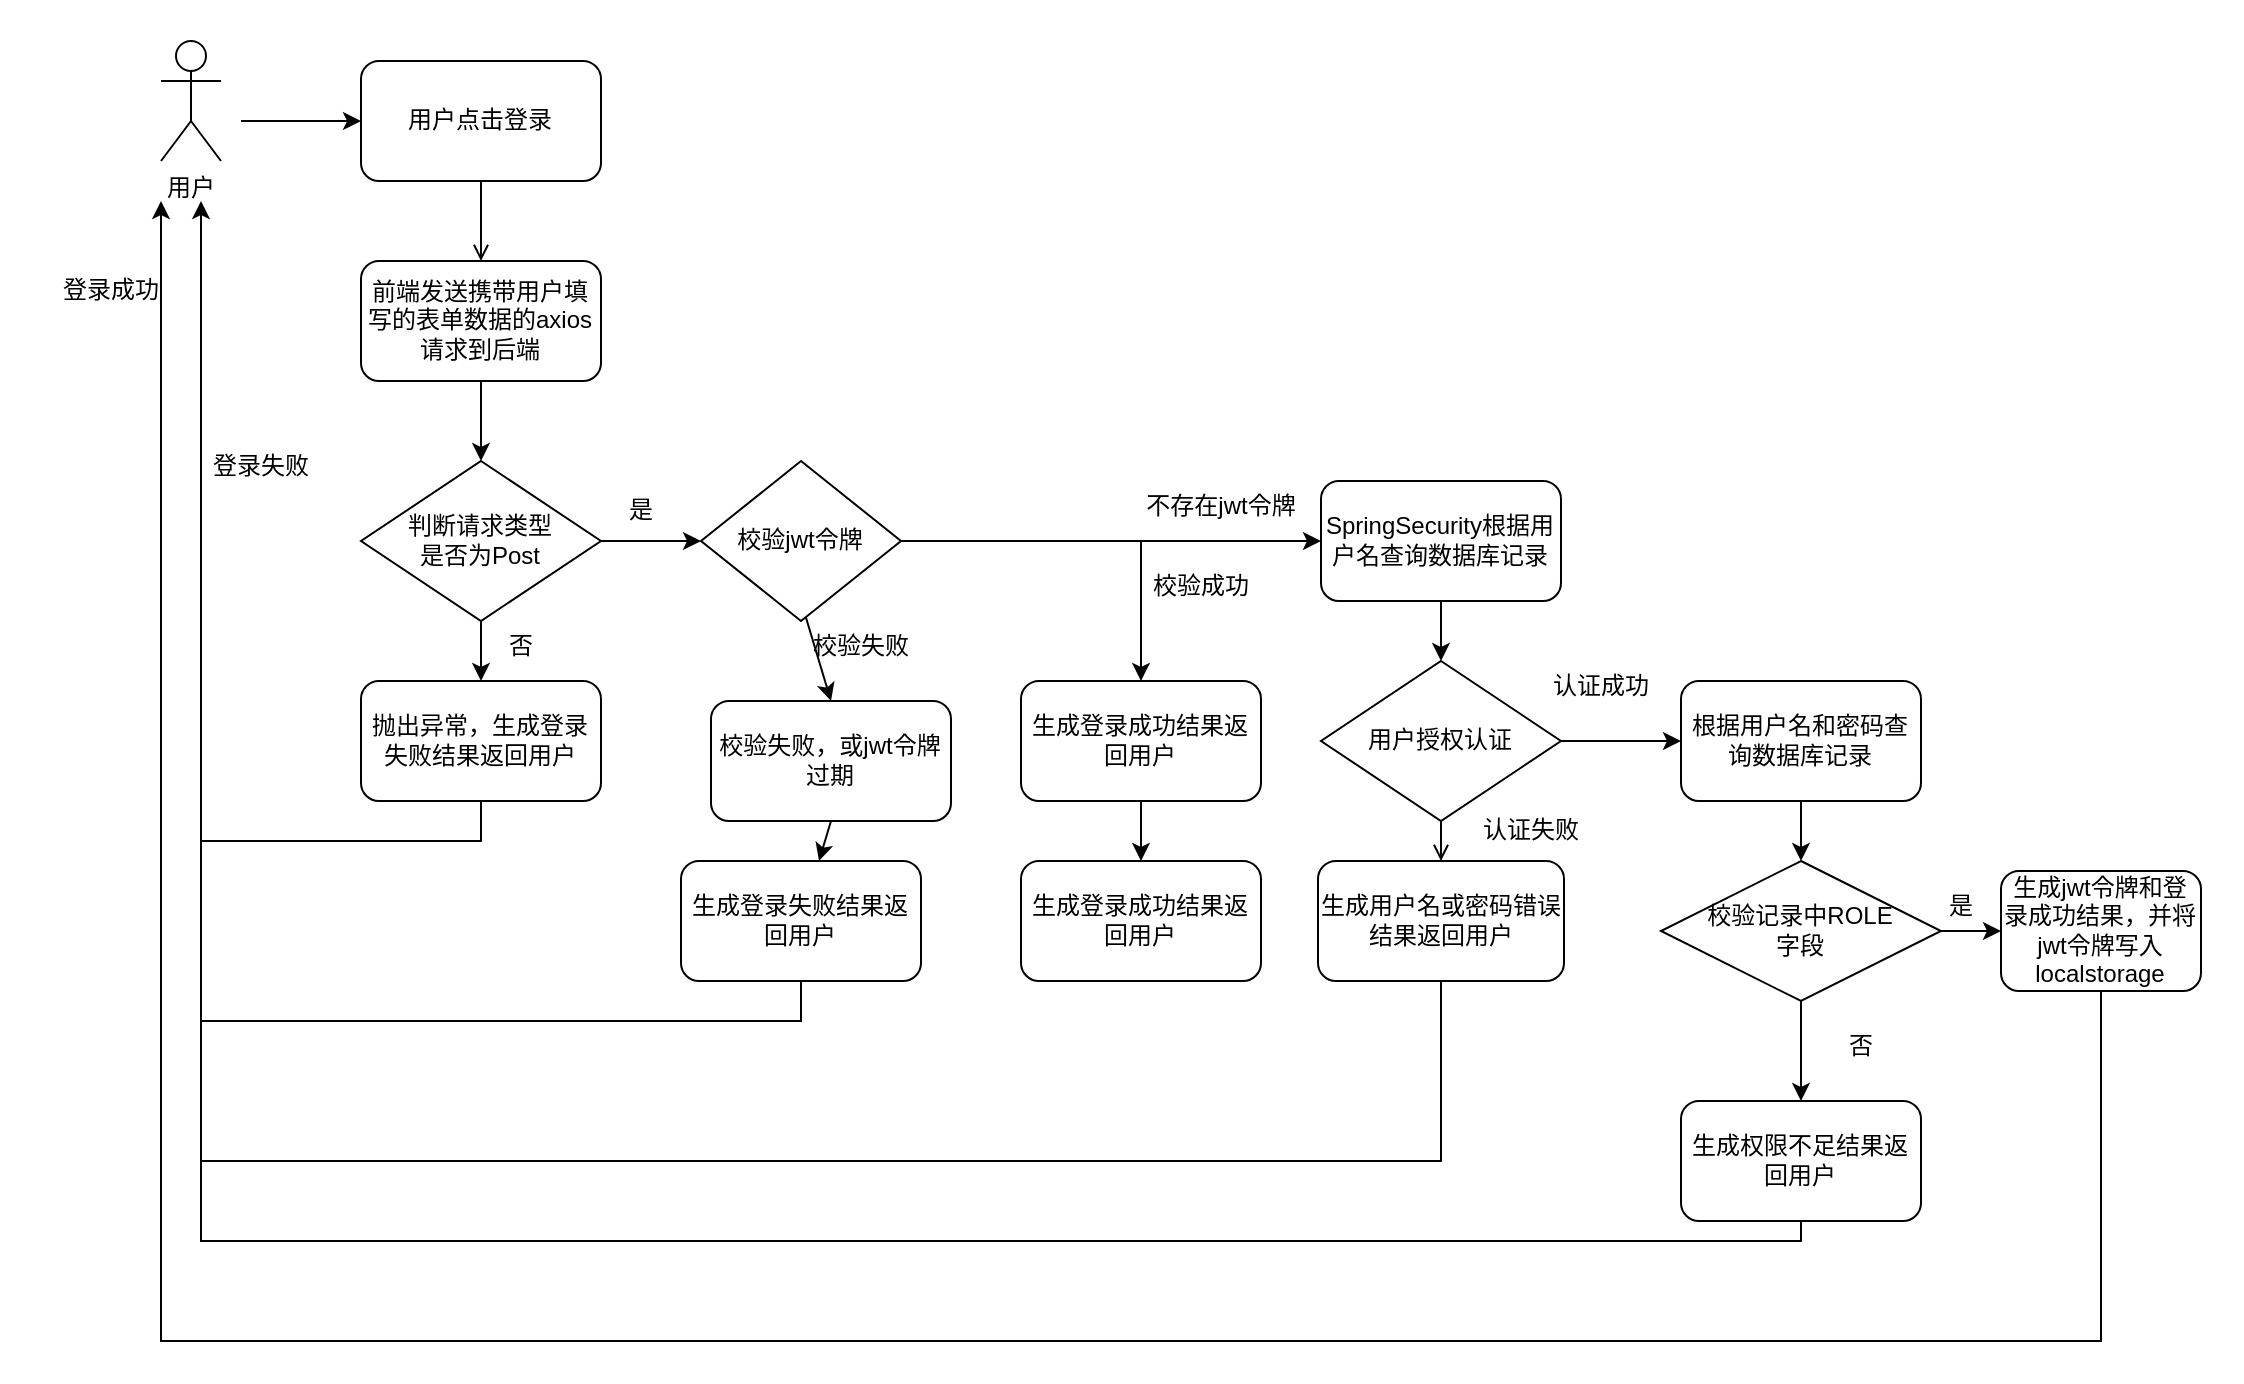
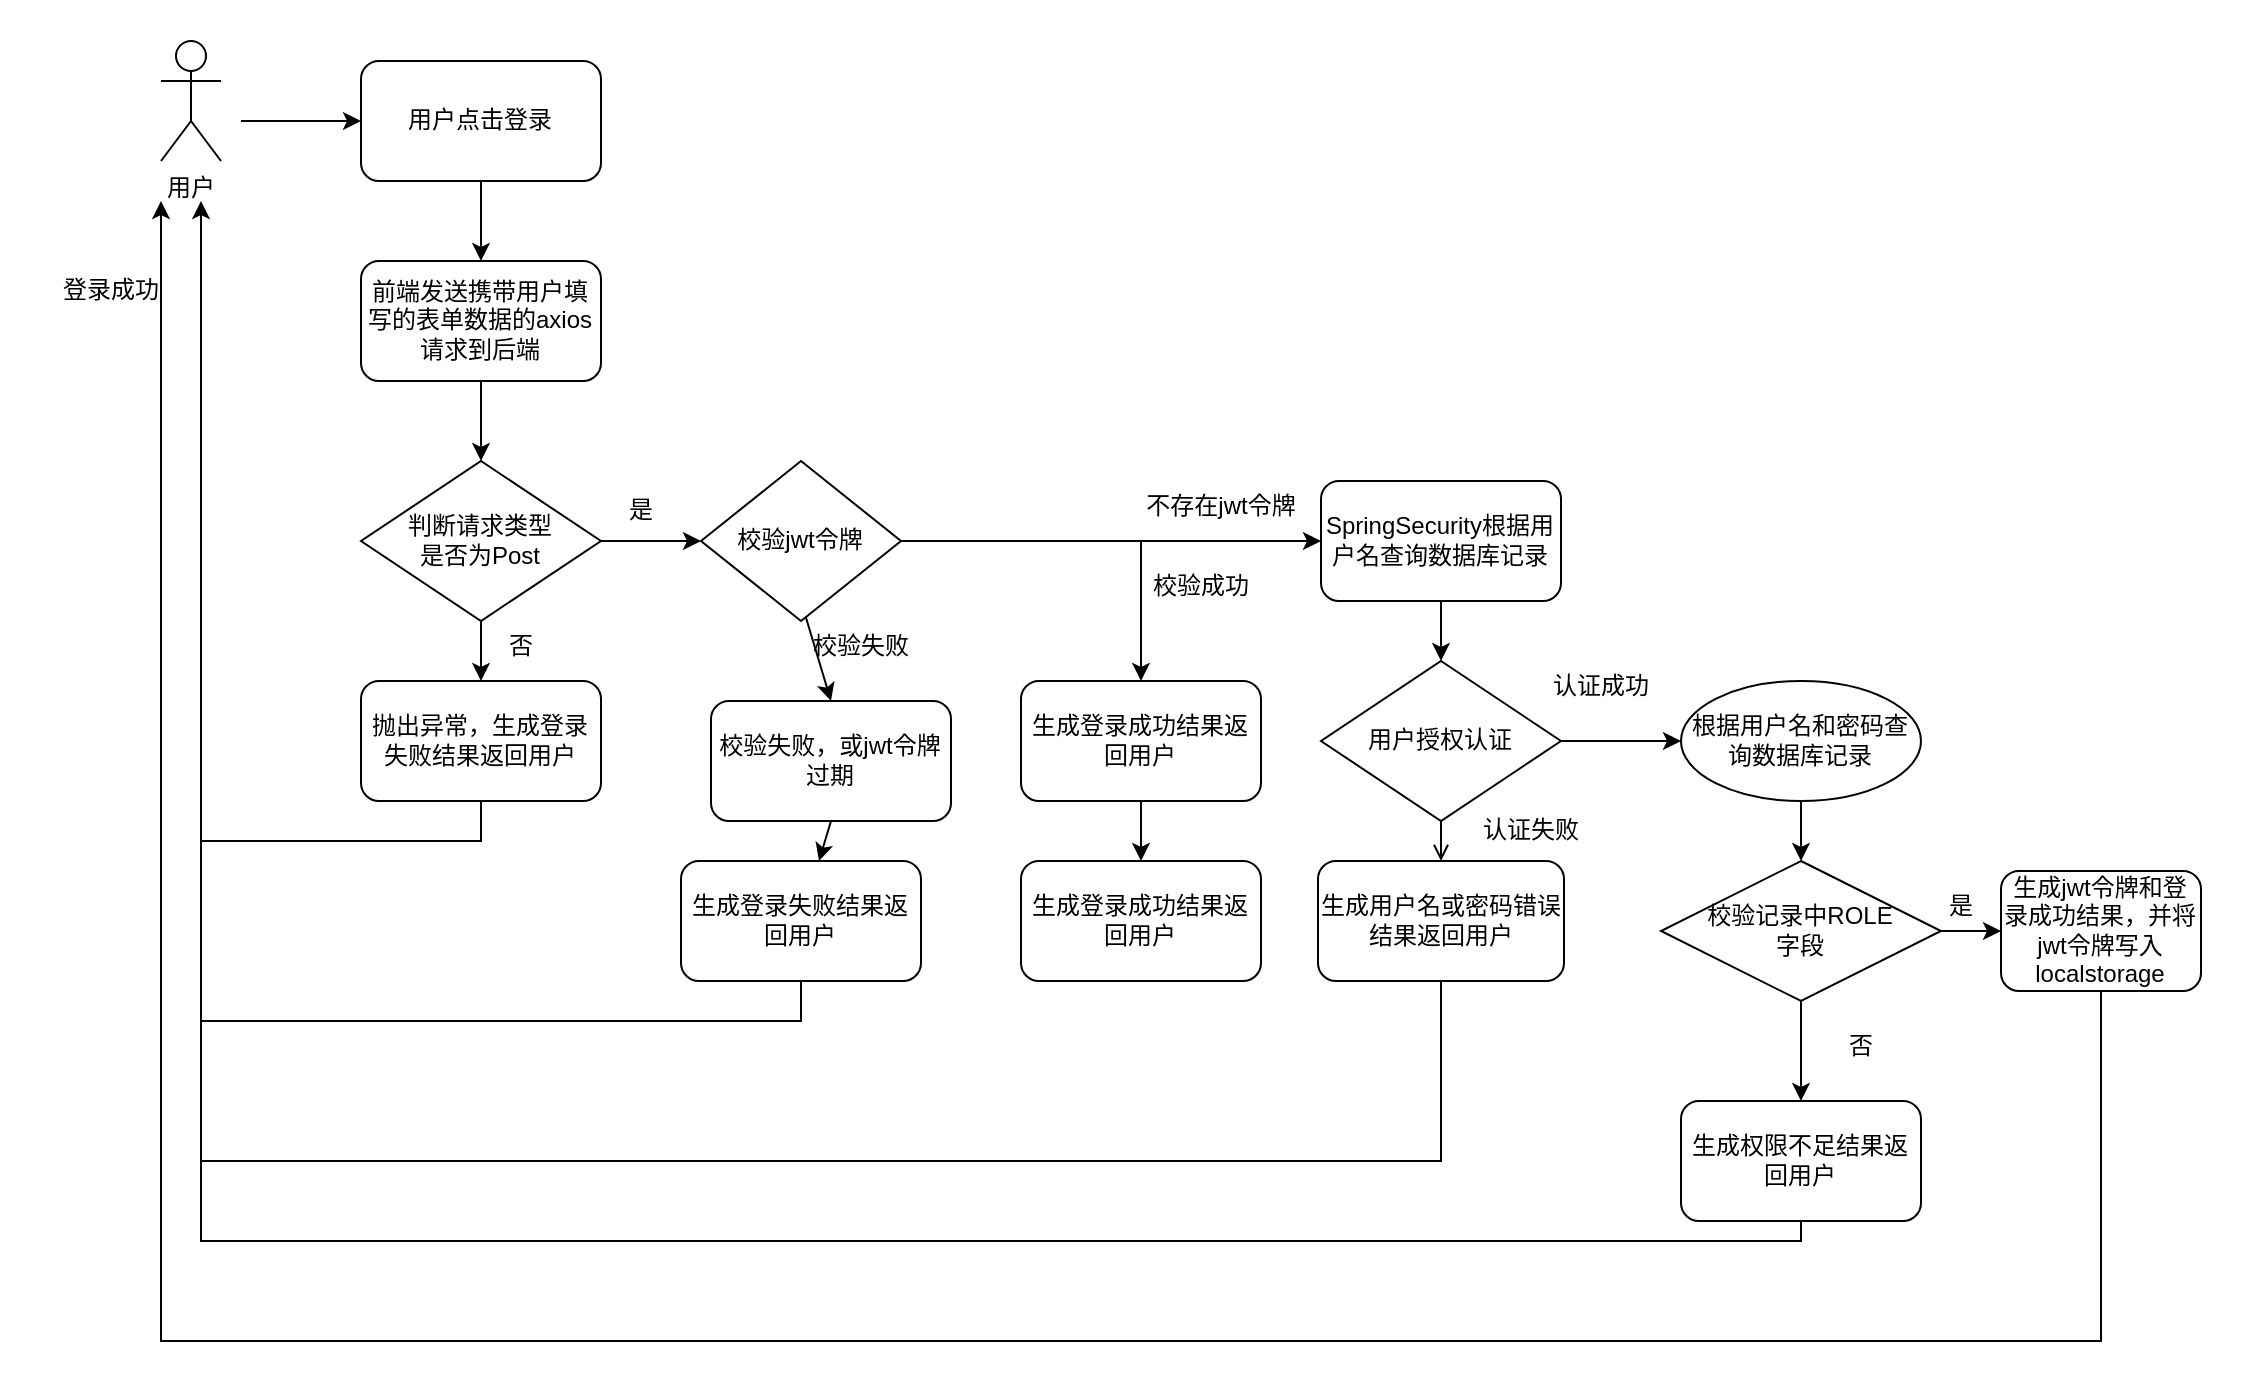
edge "用户点击登录" -> "前端发送携带用户填写的表单数据的axios请求到后端": arrowhead open -> classic
node "登录失败": removed
node "根据用户名和密码查询数据库记录": shape rounded rectangle -> ellipse
